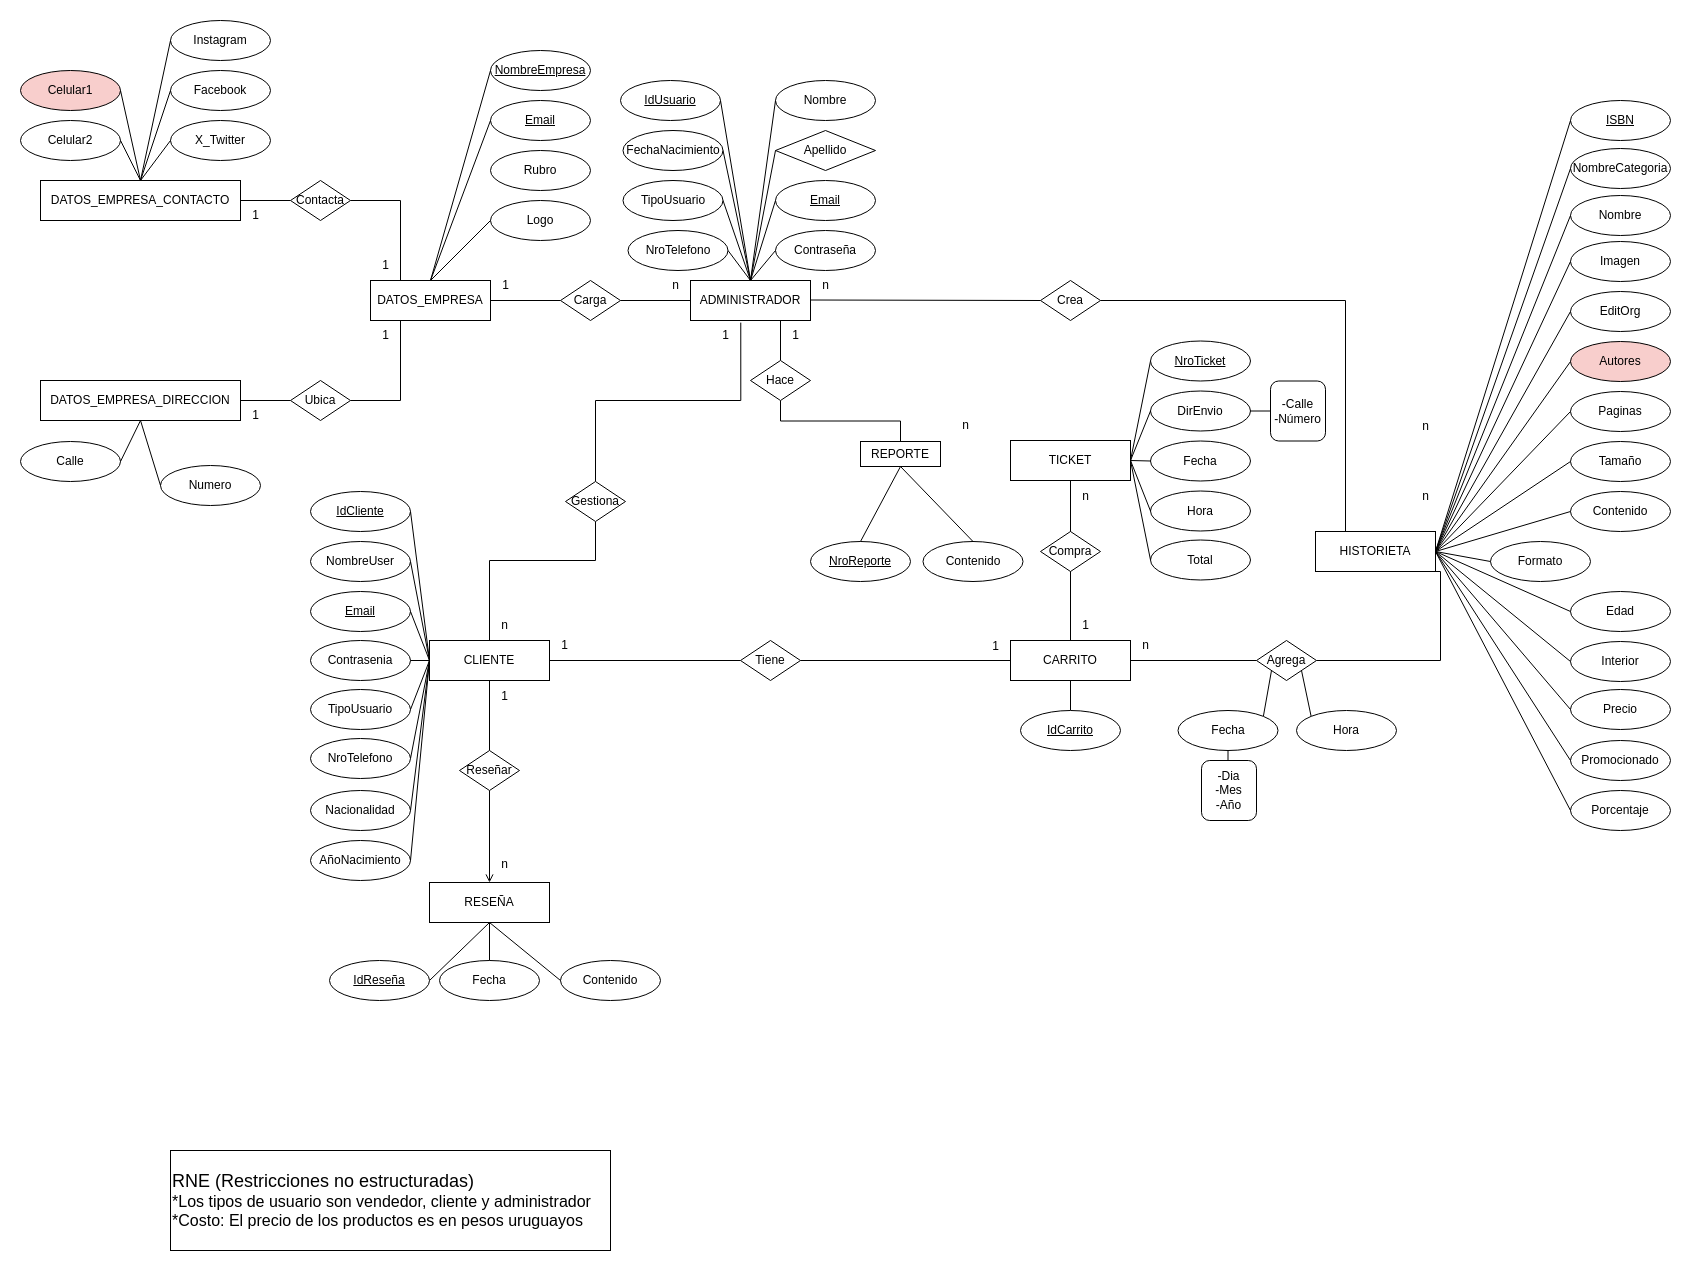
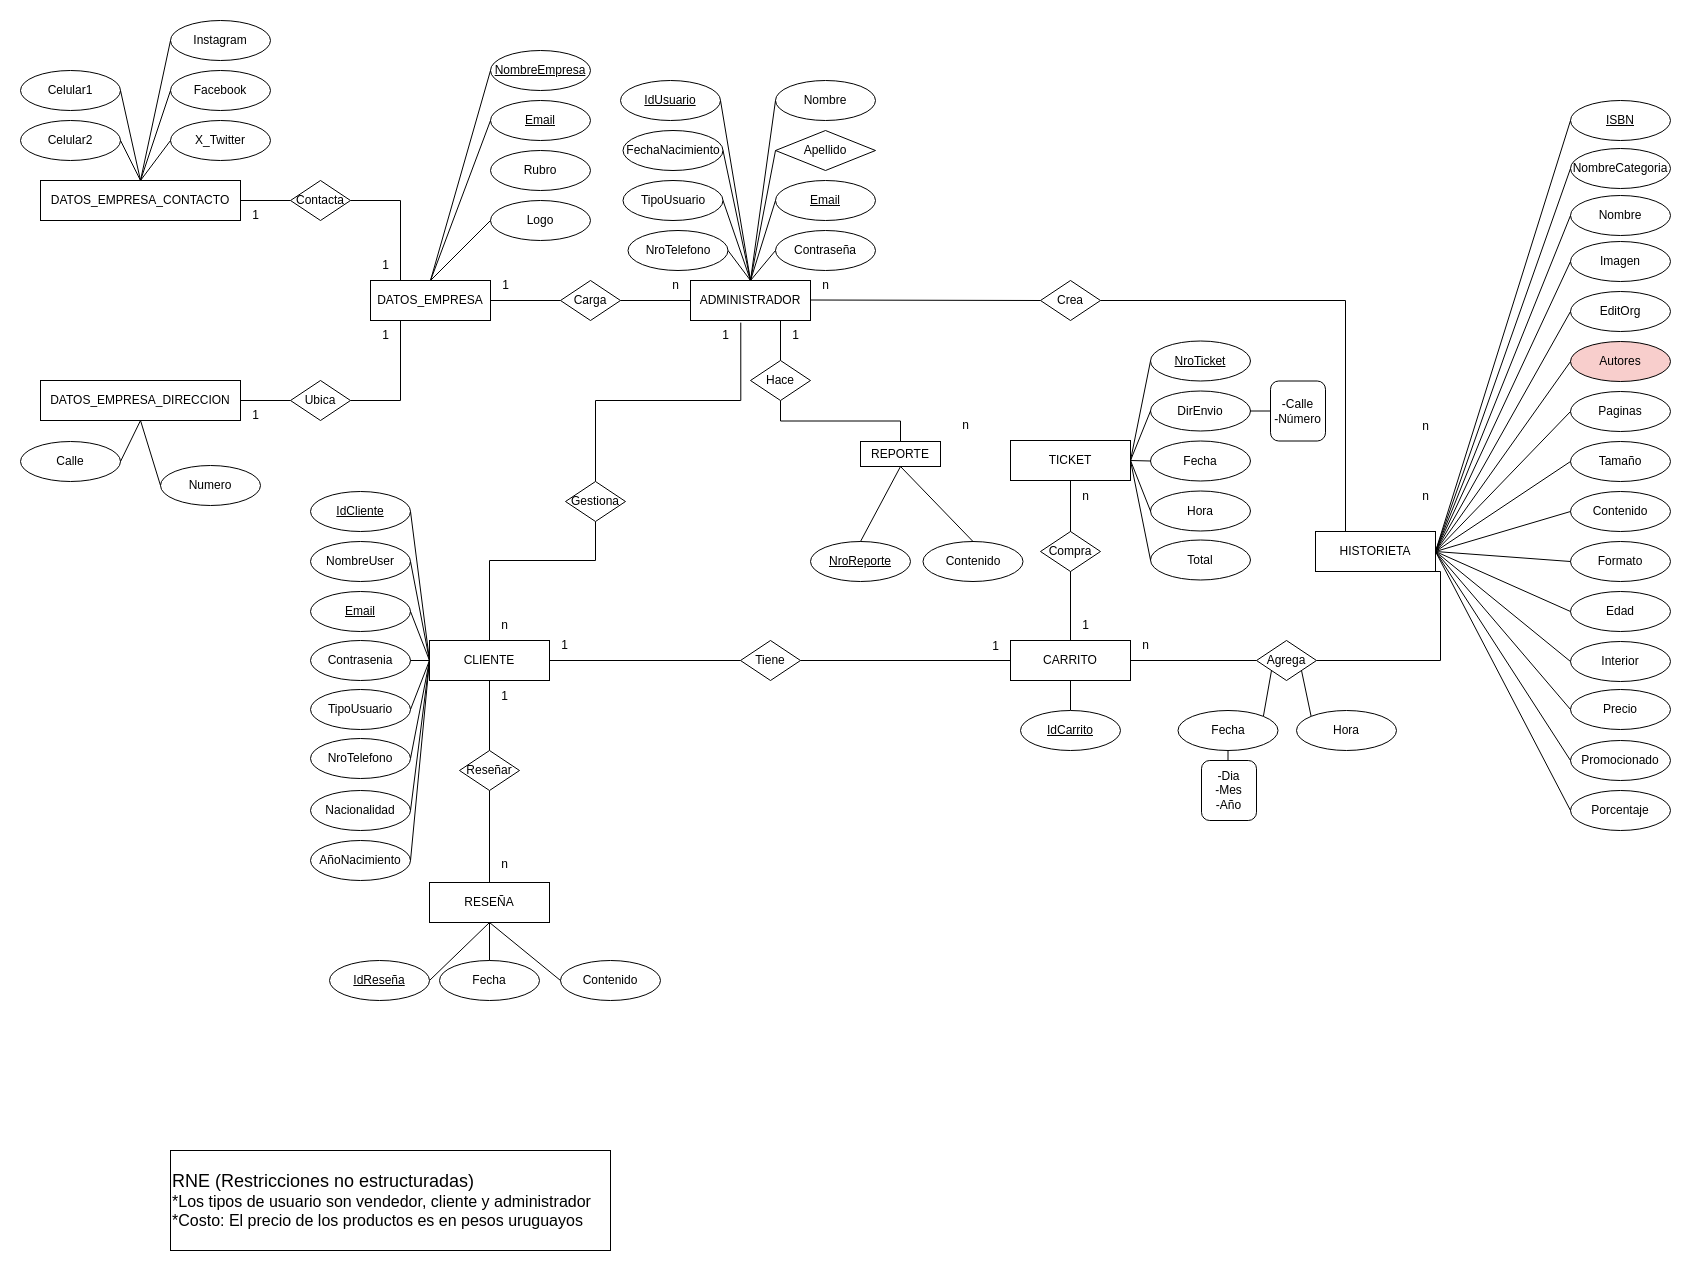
node "Celular1": fillcolor #f8cecc -> #ffffff
node "Formato": moved (1541, 562) -> (1621, 562)
edge "Reseñar" -> "RESEÑA": arrowhead open -> none
